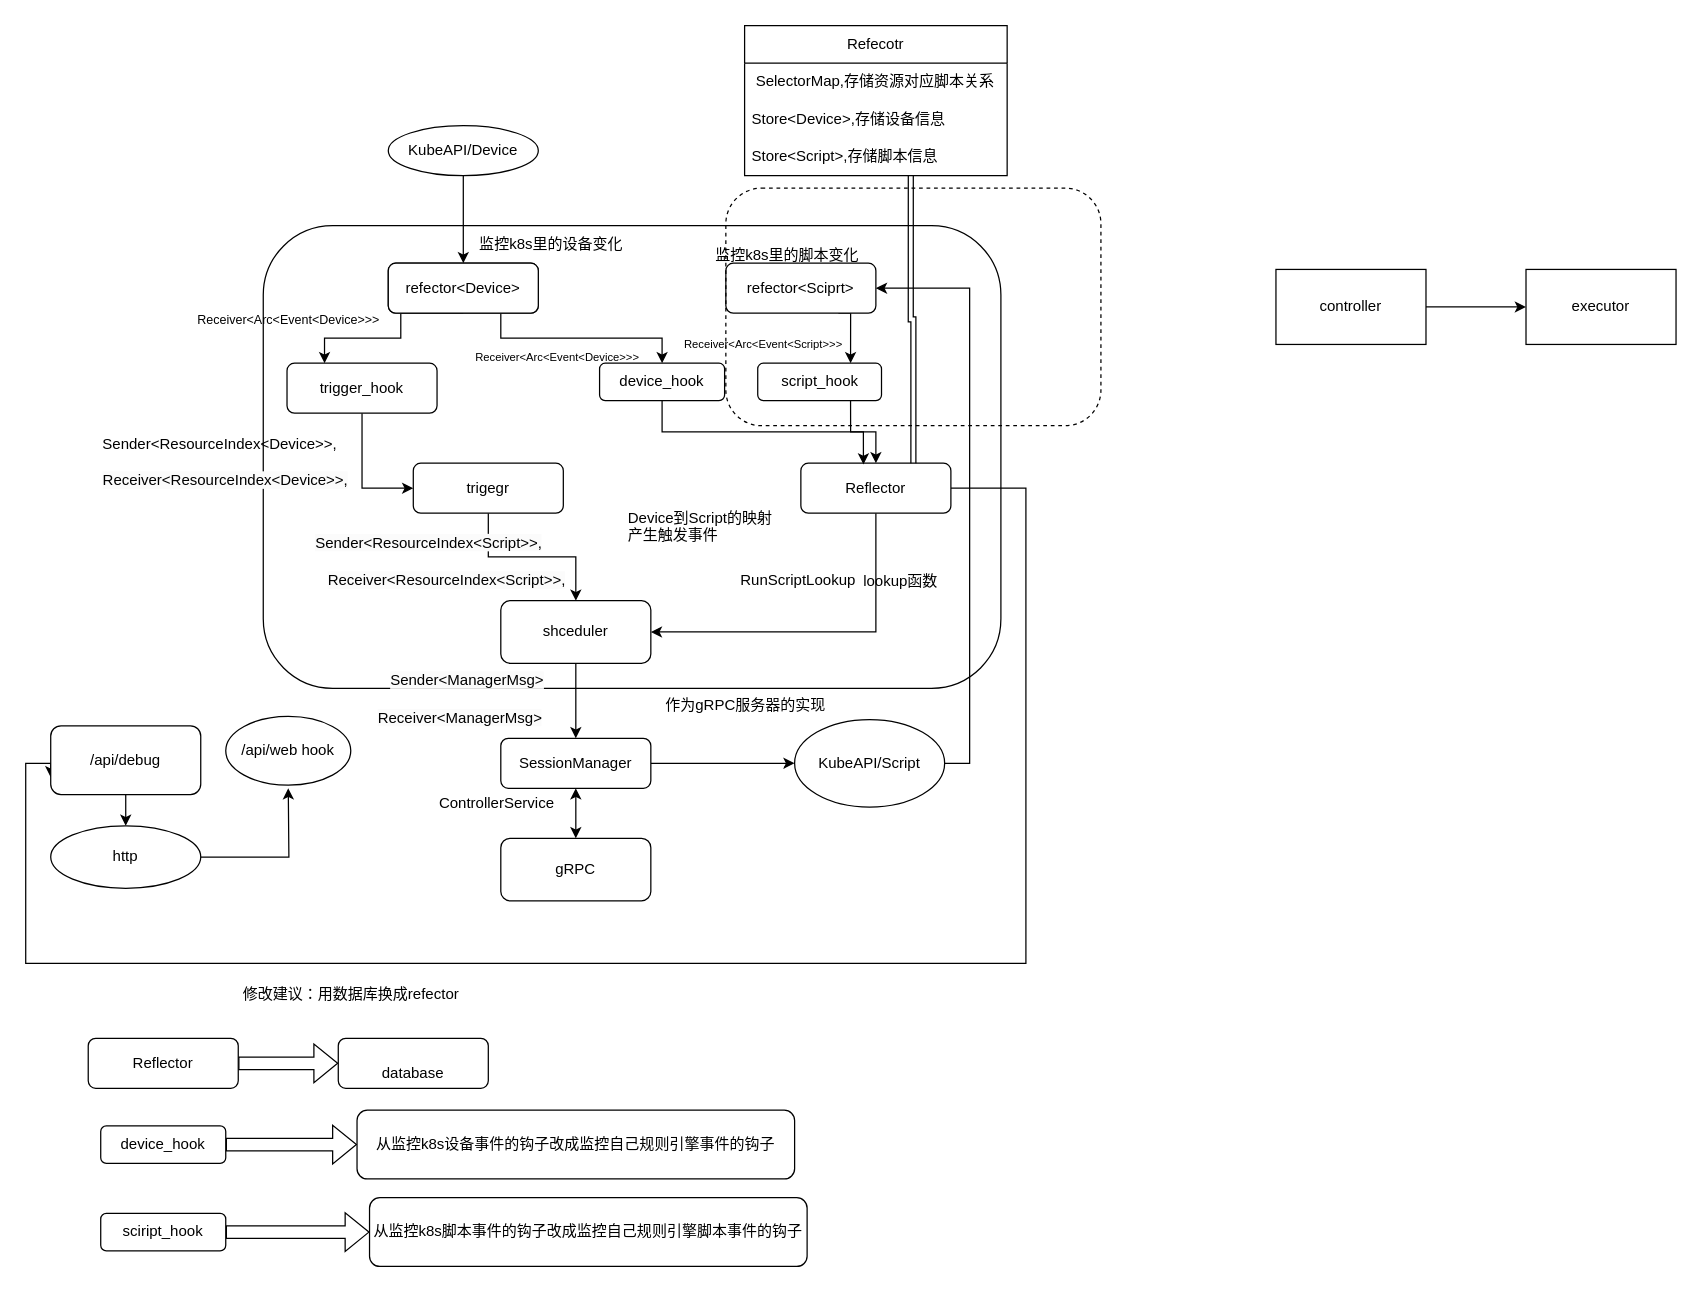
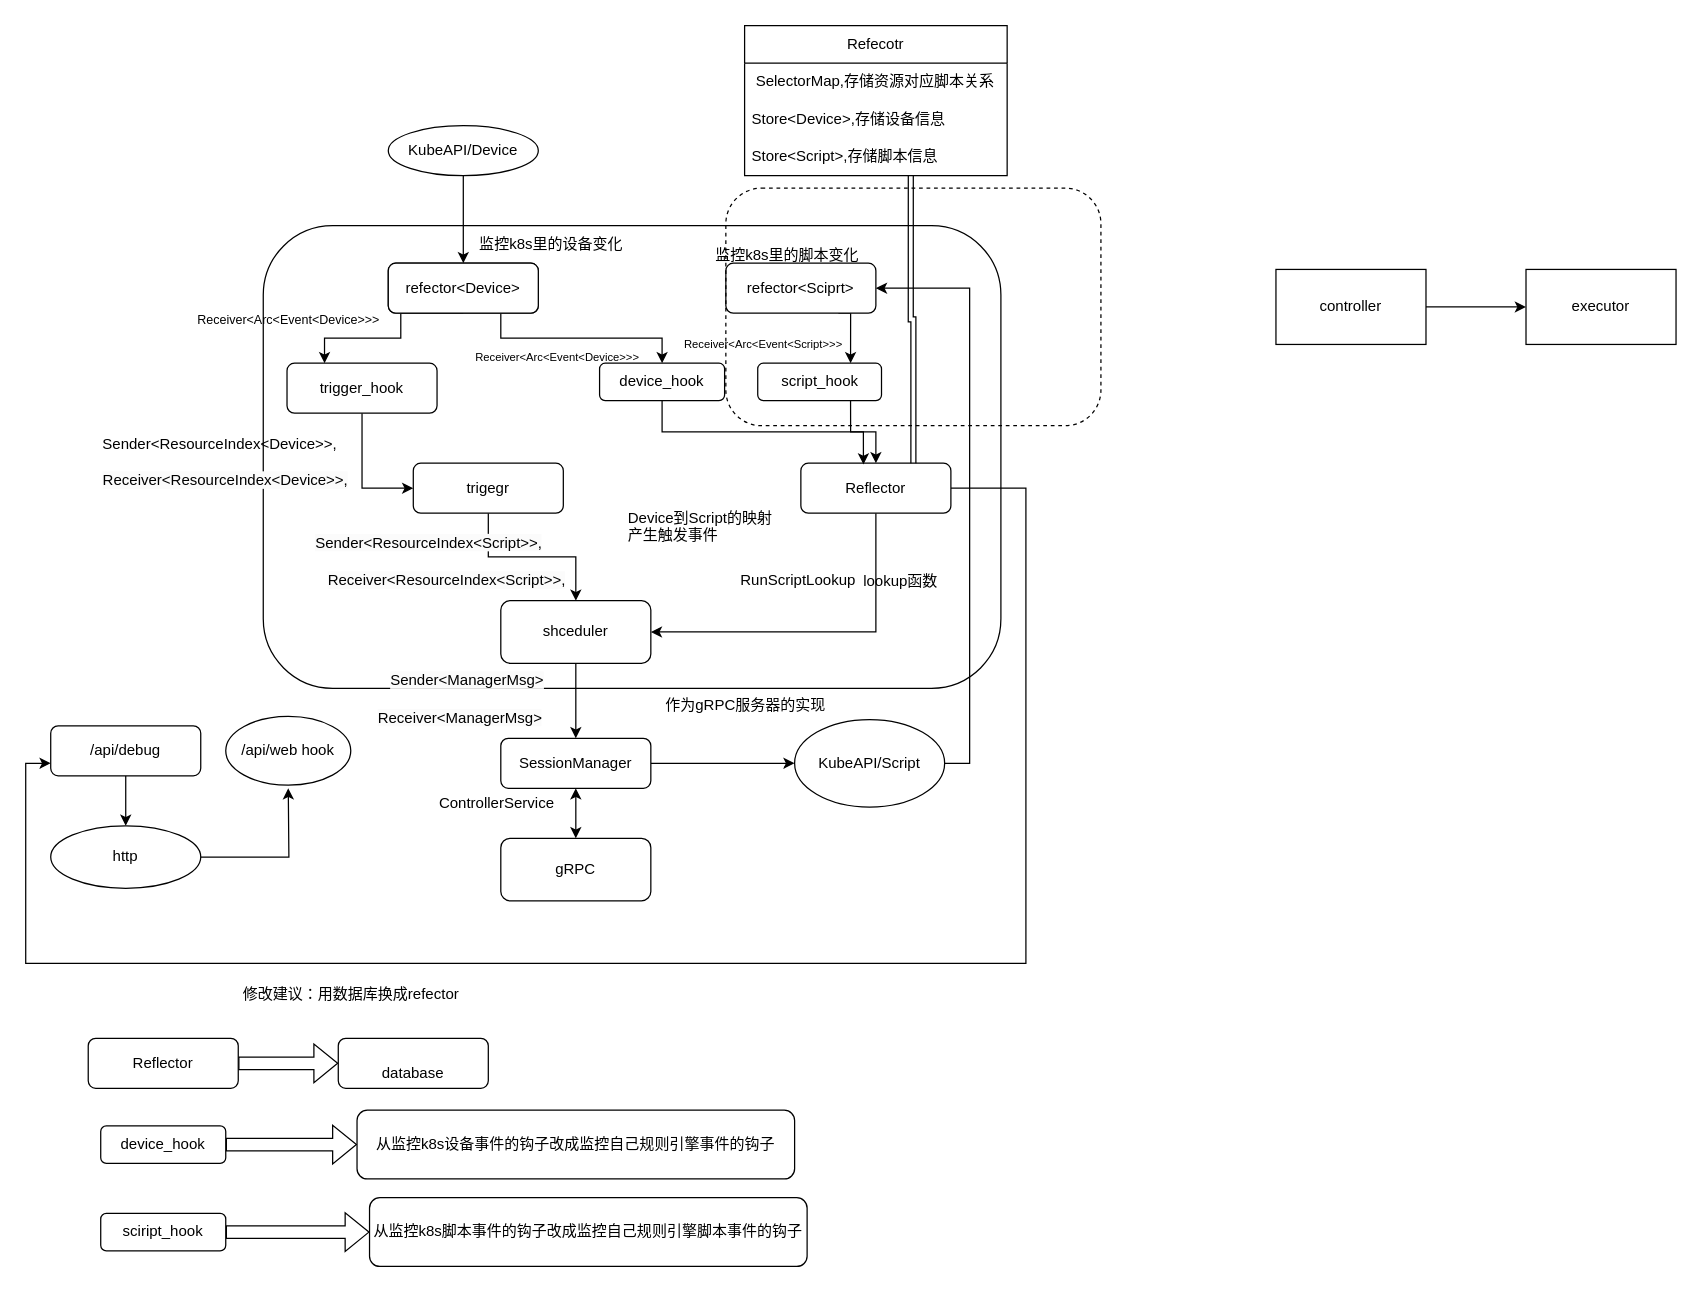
node "/api/debug": size 150x69 -> 150x50
